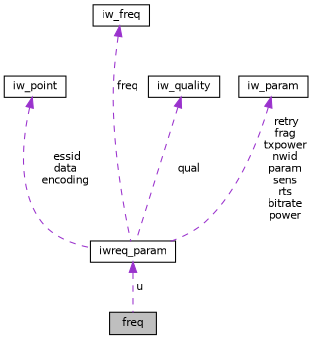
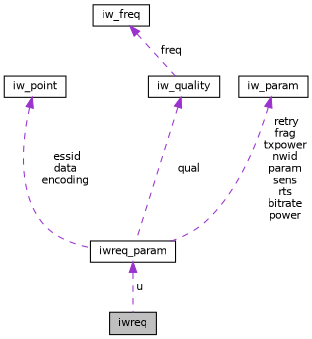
edge "iwreq_param" -> "iw_freq": now "iw_quality" -> "iw_freq"
node "freq": label "freq" -> "iwreq"
